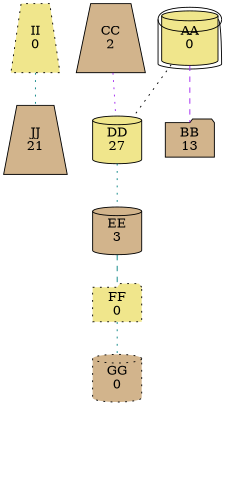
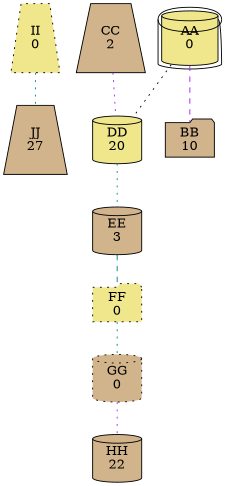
node "JJ 21": label "JJ 21" -> "JJ 27"
node "DD 27": label "DD 27" -> "DD 20"
node "BB 13": label "BB 13" -> "BB 10"
node "HH 22": added
